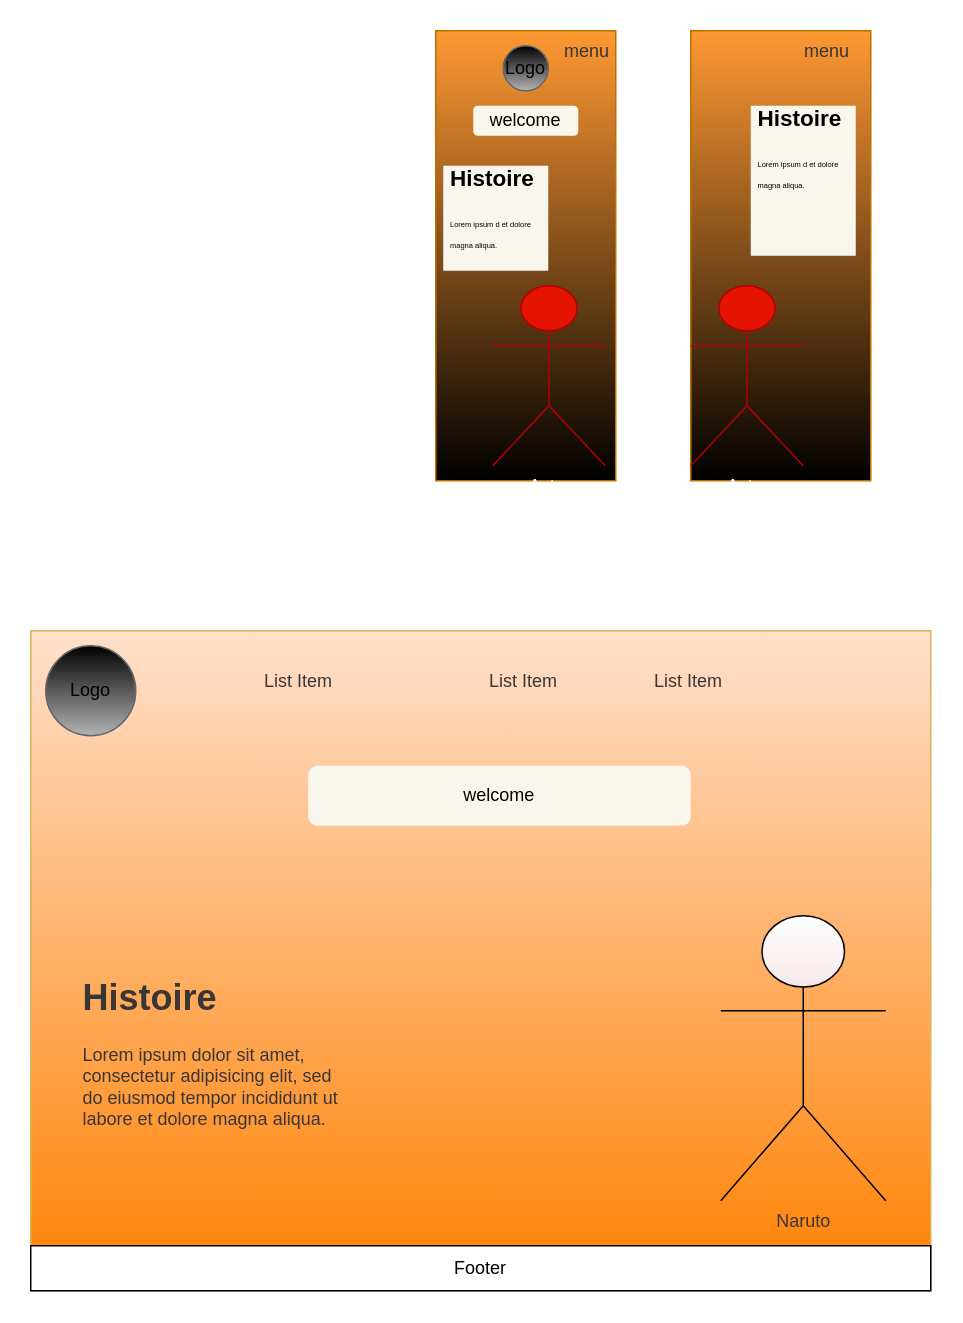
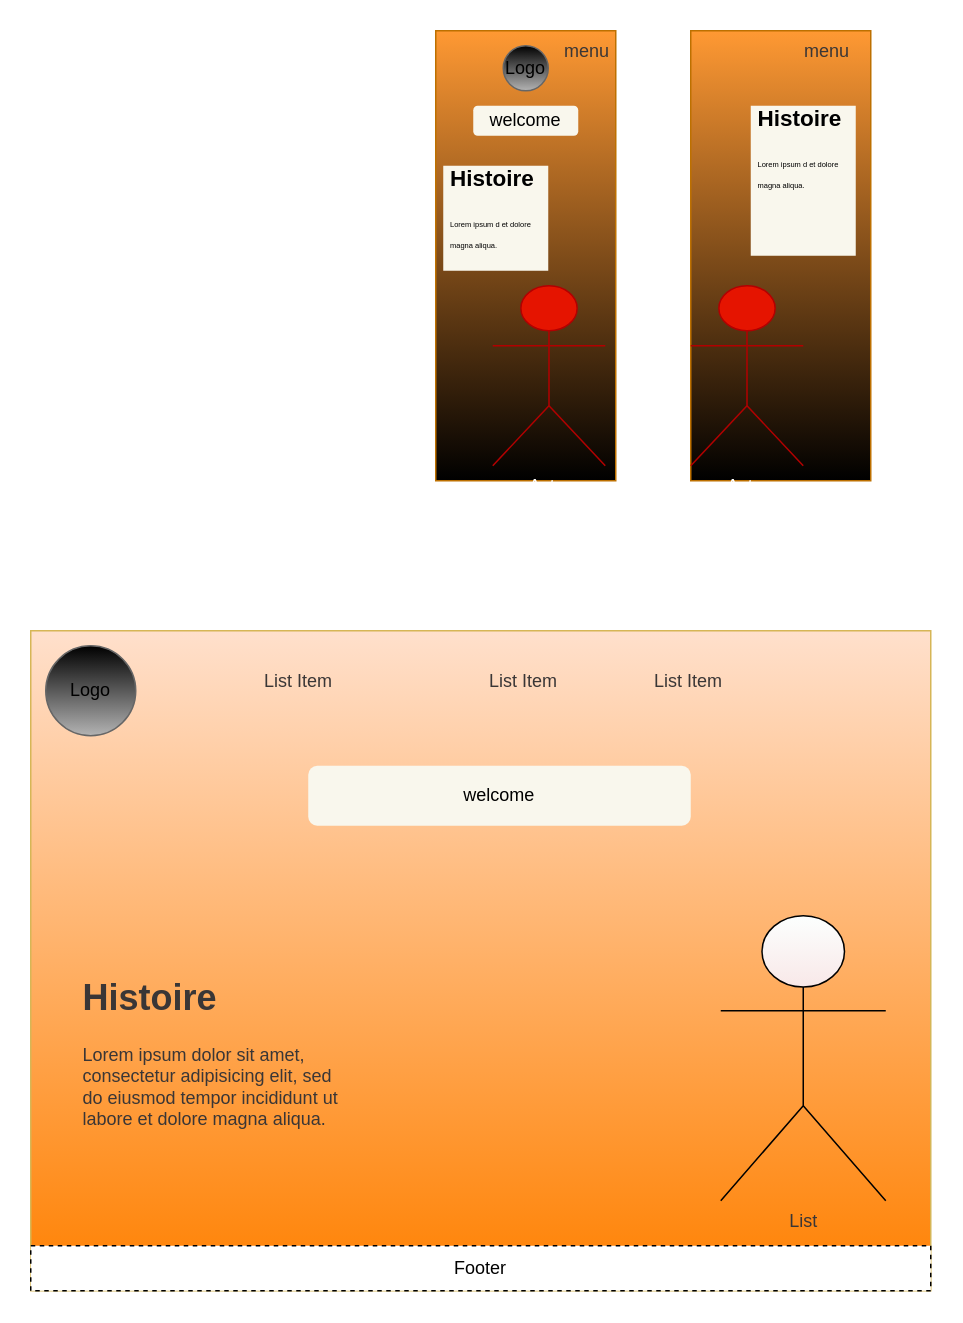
node "Naruto": label "Naruto" -> "List"
node "Footer": style solid -> dashed
